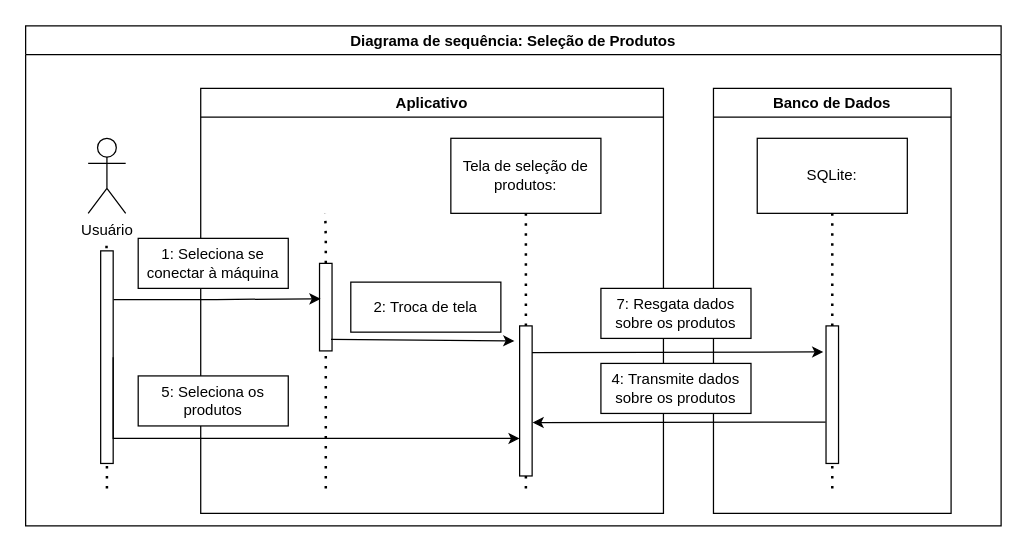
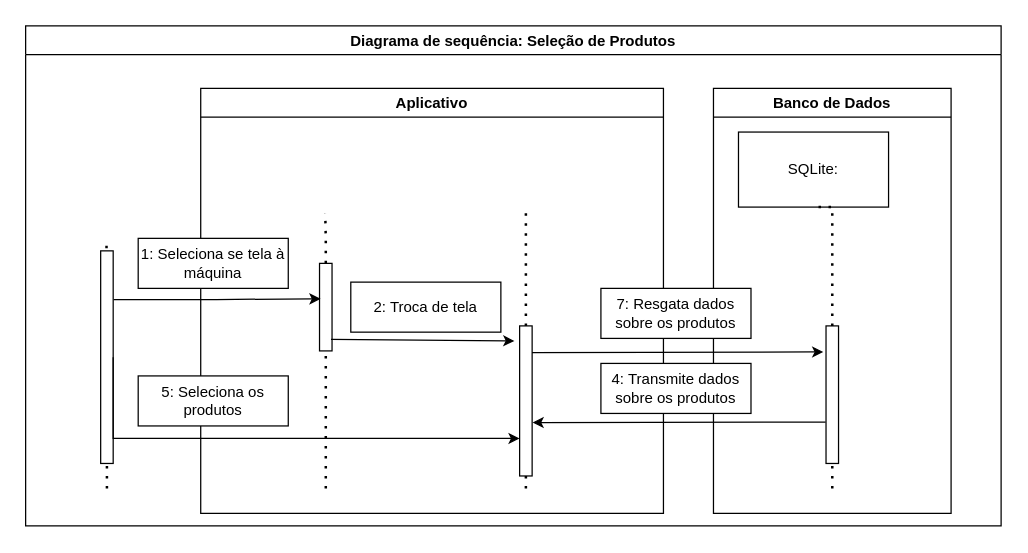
node "Usuário": removed
node "Tela de seleção de produtos:": removed
node "SQLite:": moved (832, 176) -> (813, 169)
node "1: Seleciona se conectar à máquina": label "1: Seleciona se conectar à máquina" -> "1: Seleciona se tela à máquina"
